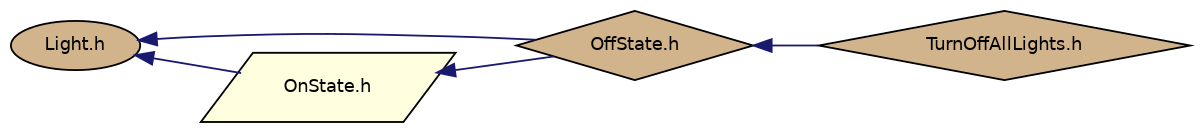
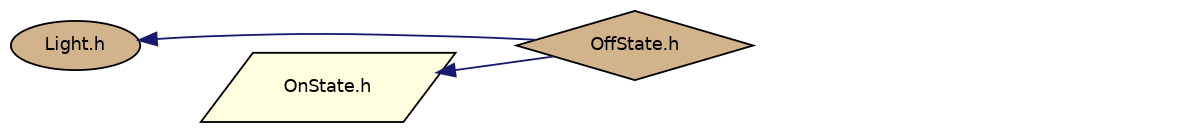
node "TurnOffAllLights.h": removed
edge "OnState.h" -> "Light.h": removed
